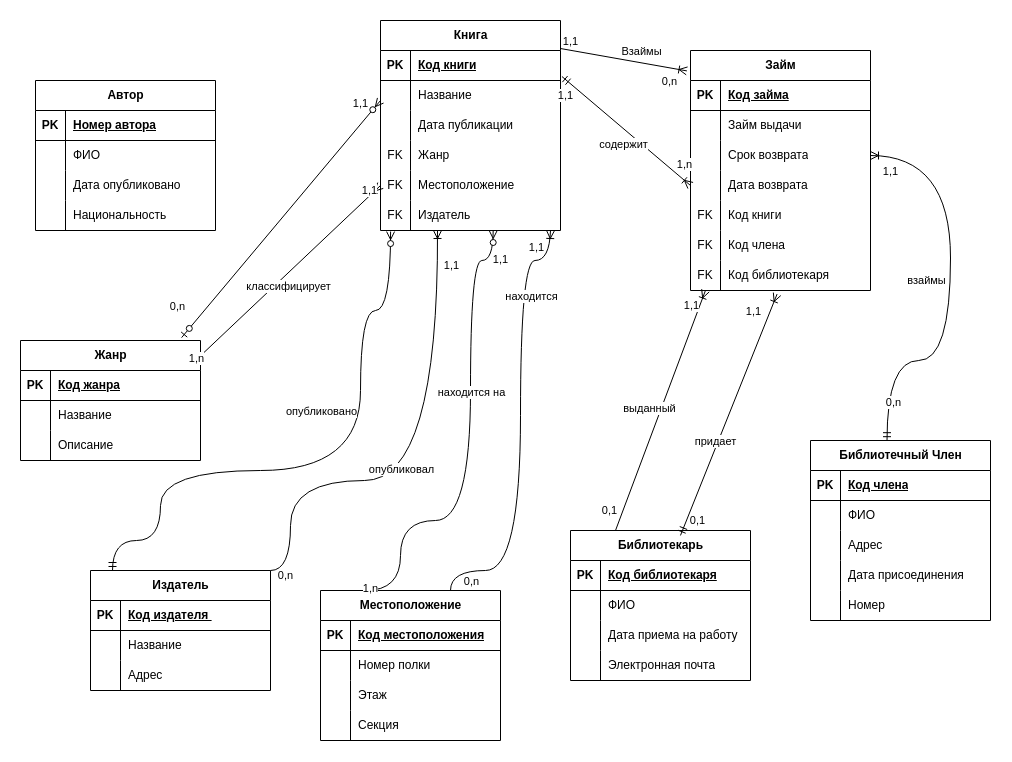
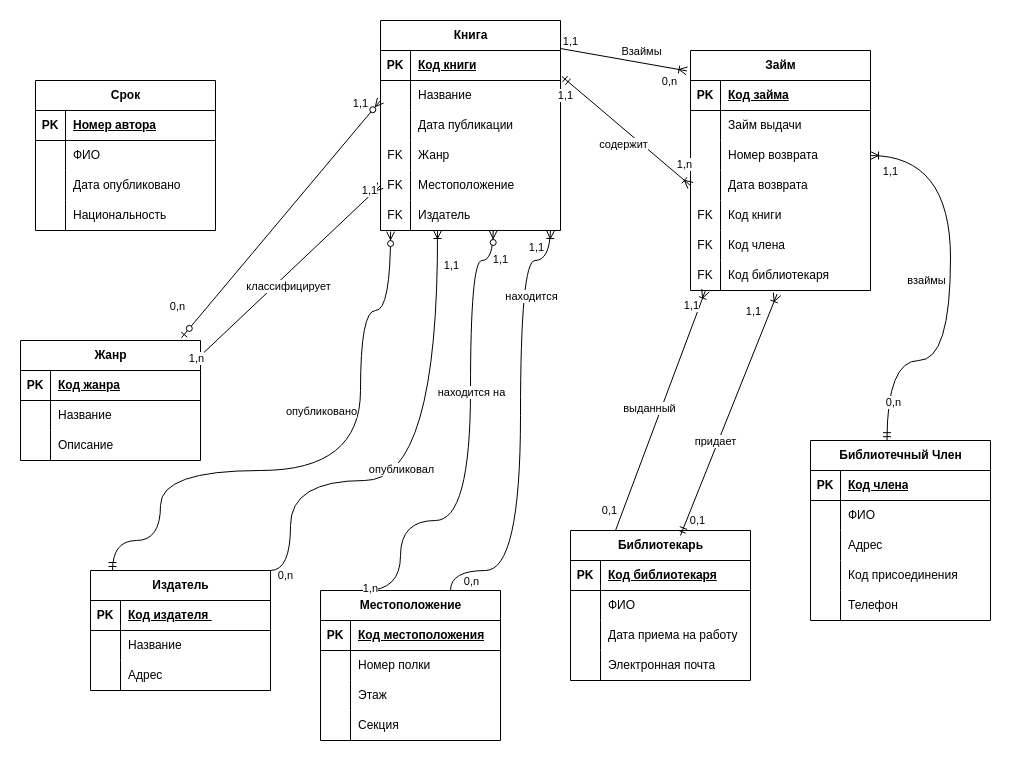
node "Автор": label "Автор" -> "Срок"
node "Срок возврата": label "Срок возврата" -> "Номер возврата"
node "Дата присоединения": label "Дата присоединения" -> "Код присоединения"
node "Номер": label "Номер" -> "Телефон"
